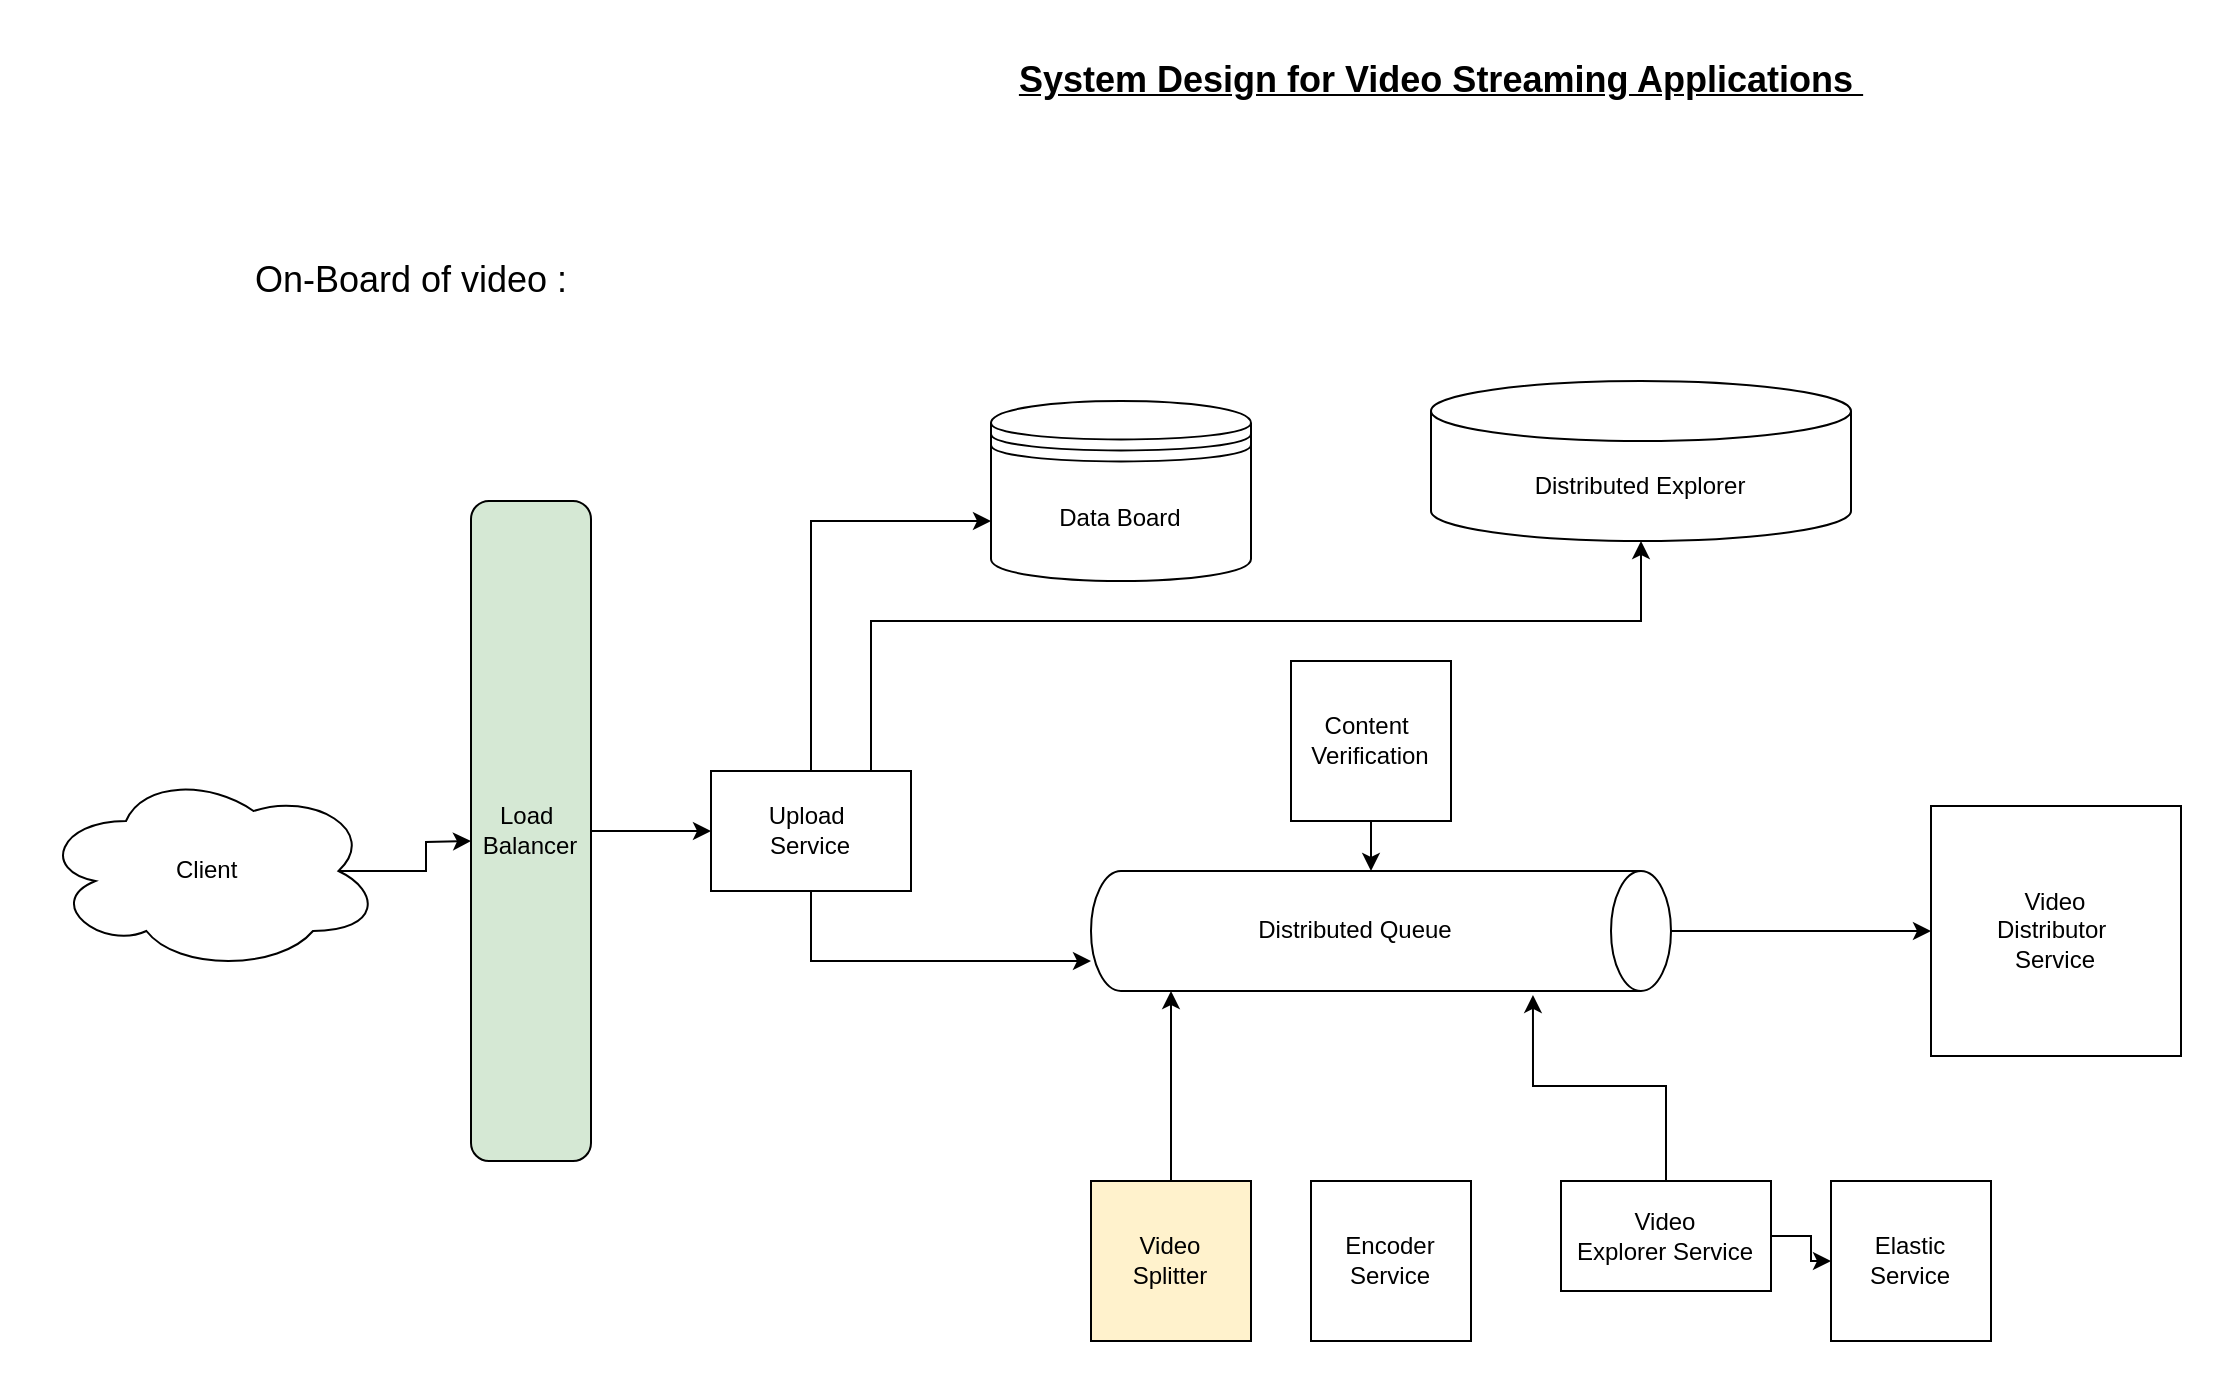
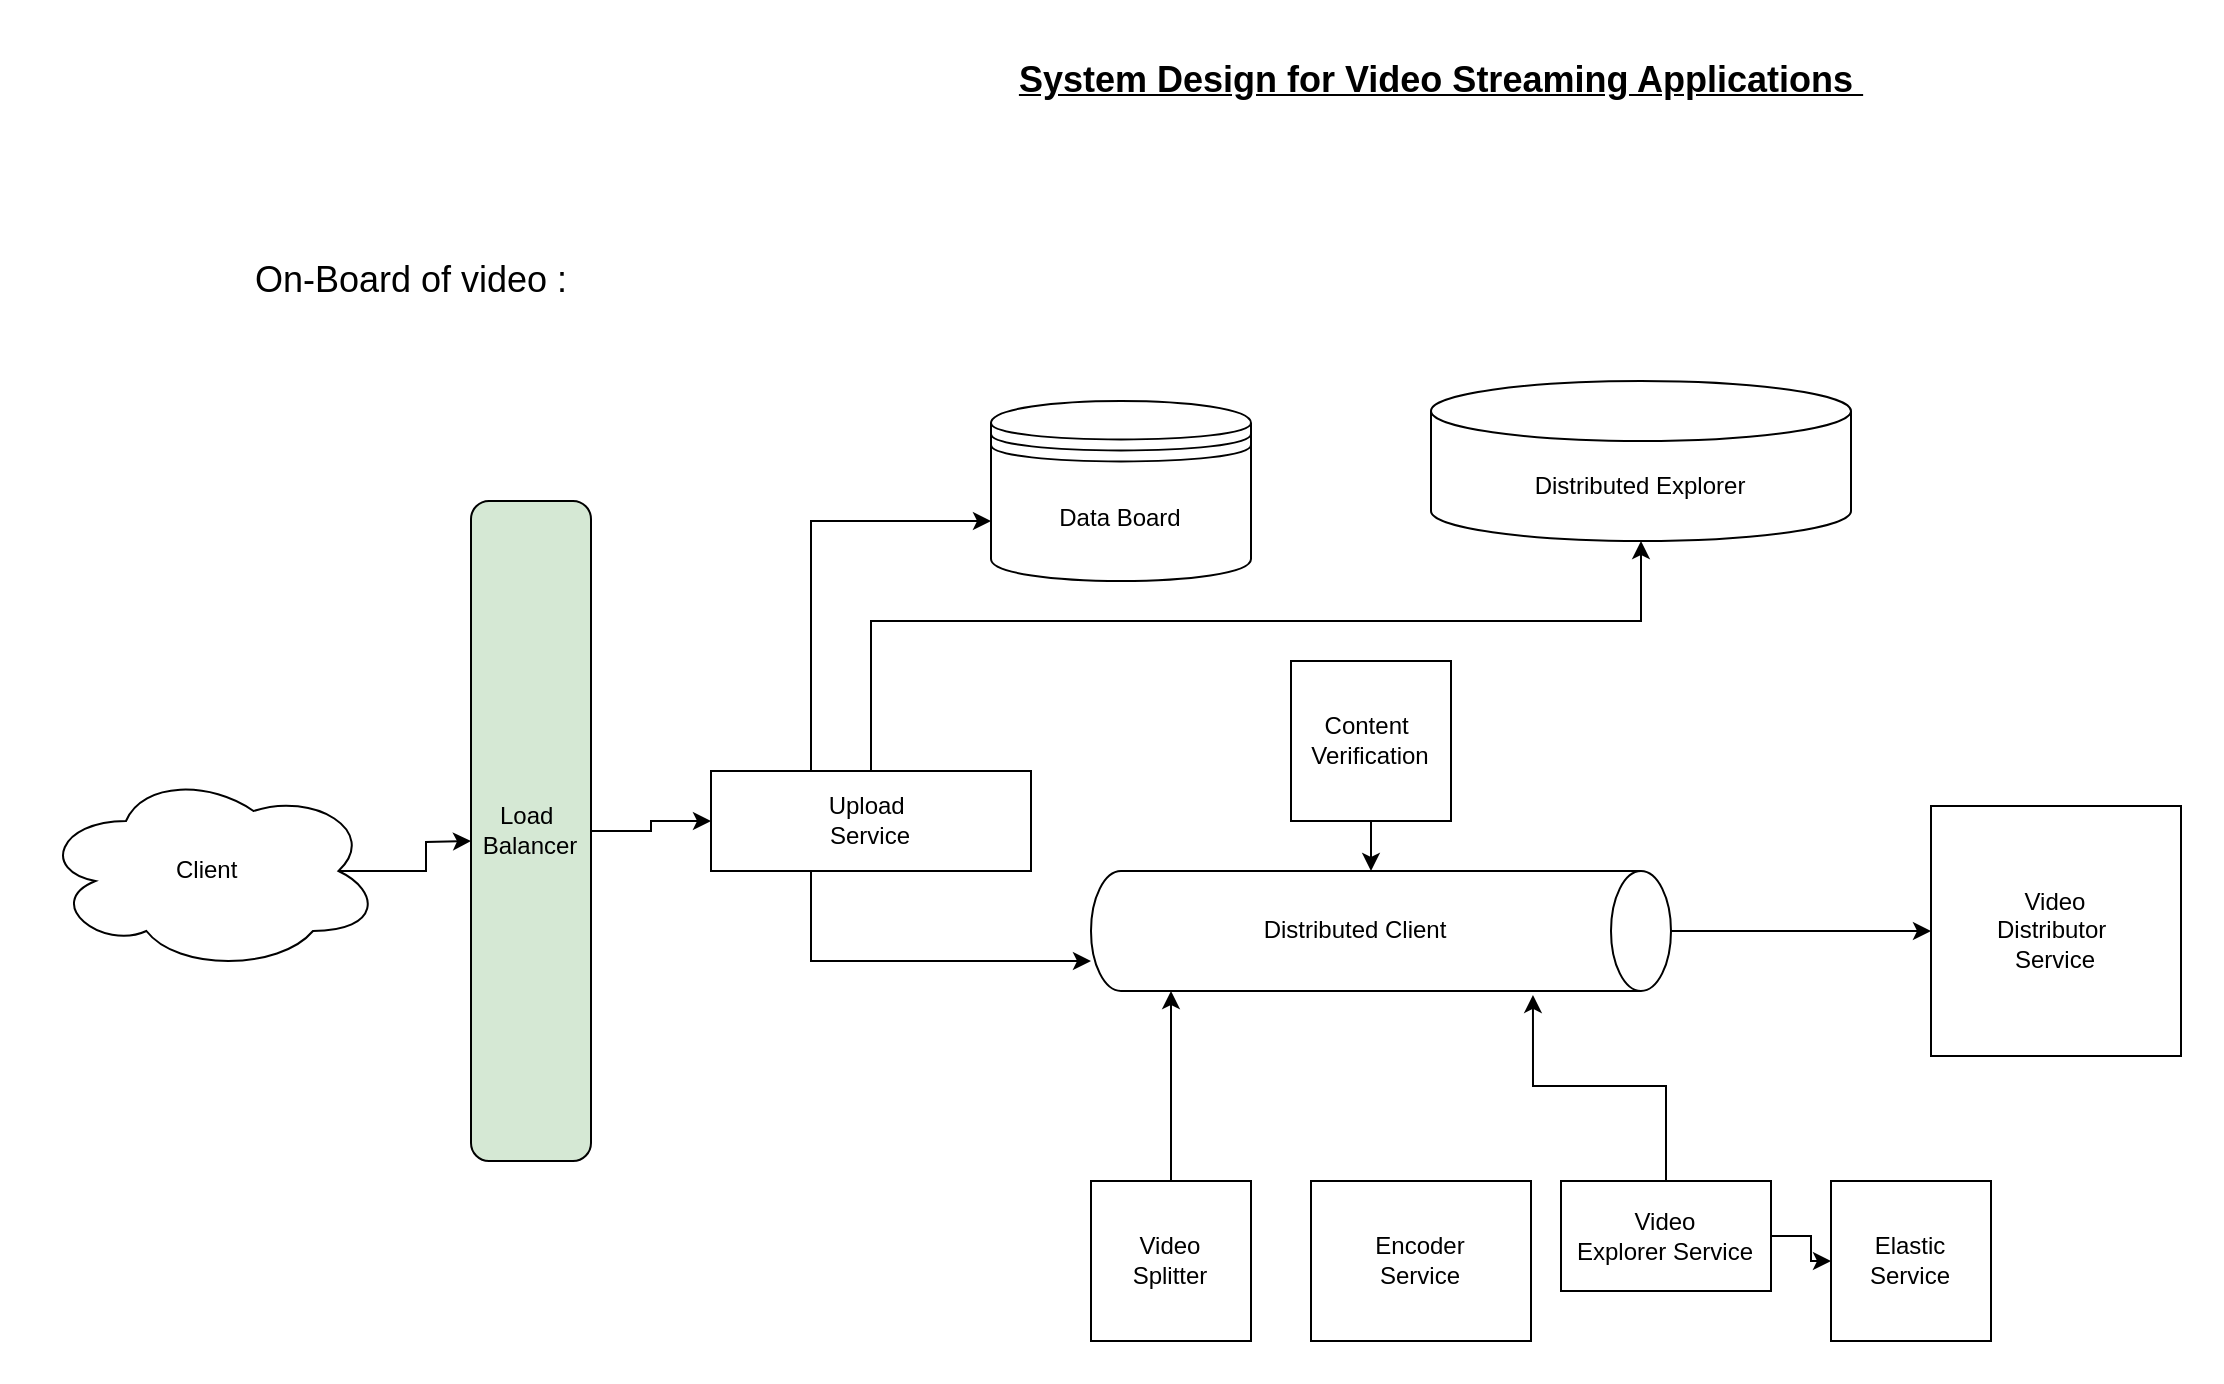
node "Upload Service": size 200x120 -> 320x100
node "Distributed Queue": label "Distributed Queue" -> "Distributed Client"
node "Video Splitter": fillcolor #fff2cc -> #ffffff
node "Encoder Service": size 160x160 -> 220x160
